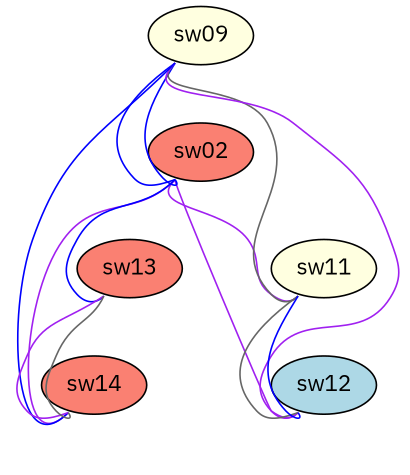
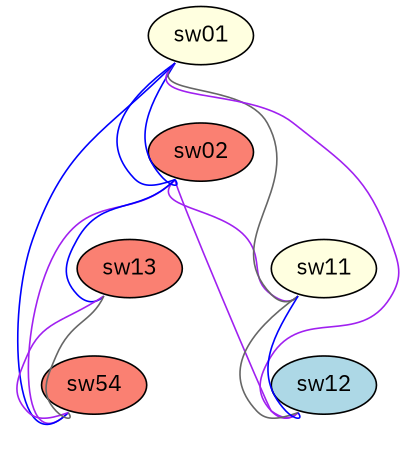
node "sw09": label "sw09" -> "sw01"
node "sw14": label "sw14" -> "sw54"
